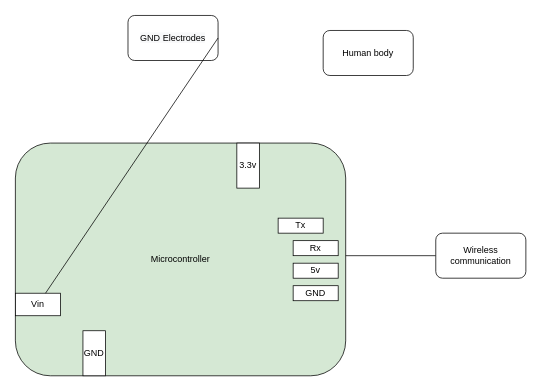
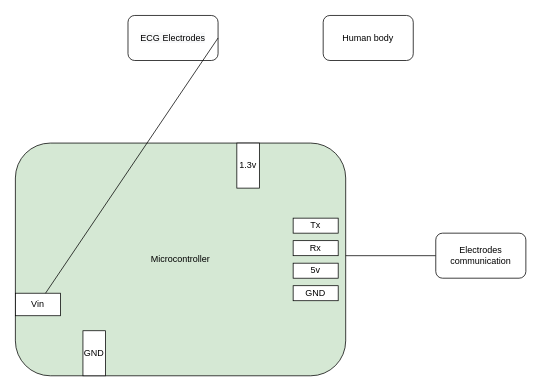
node "GND Electrodes": label "GND Electrodes" -> "ECG Electrodes"
node "Human body": moved (368, 53) -> (368, 38)
node "3.3v": label "3.3v" -> "1.3v"
node "Tx": moved (300, 225) -> (315, 225)
node "Wireless communication": label "Wireless communication" -> "Electrodes communication"
